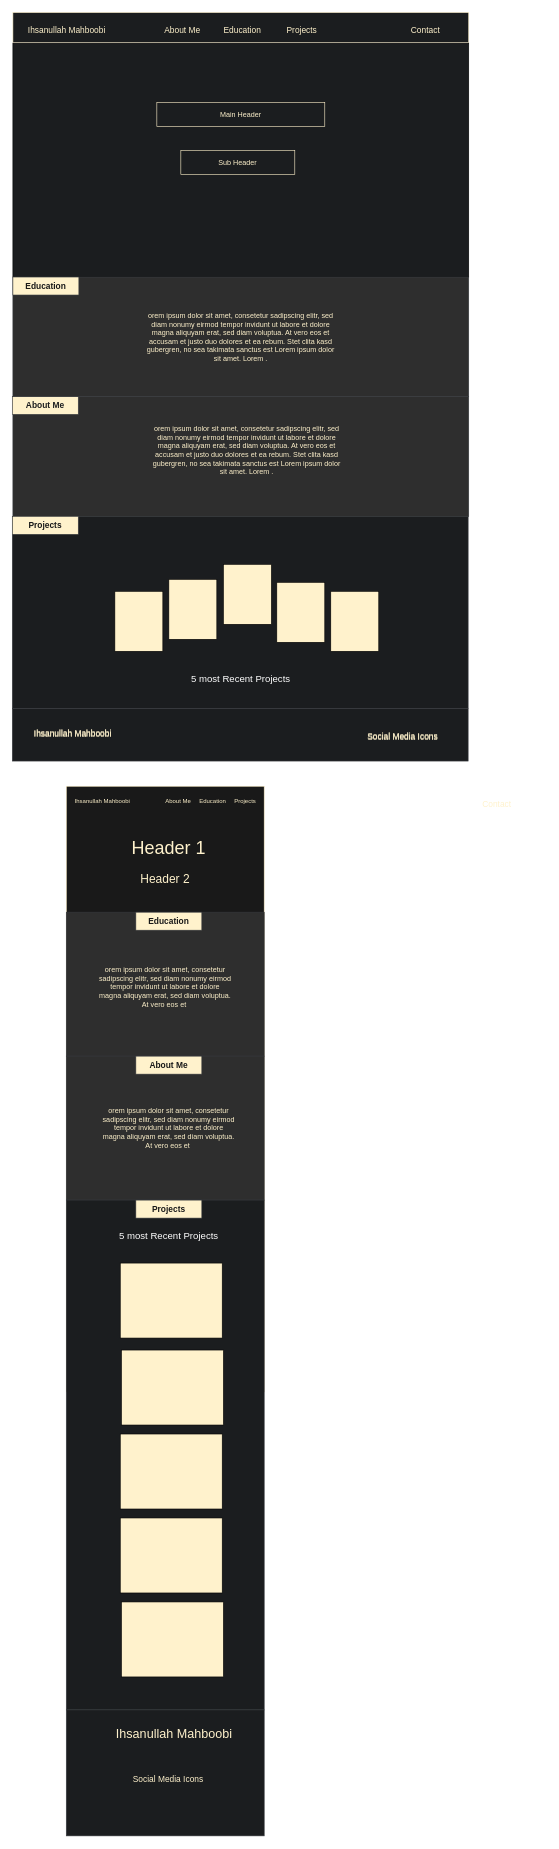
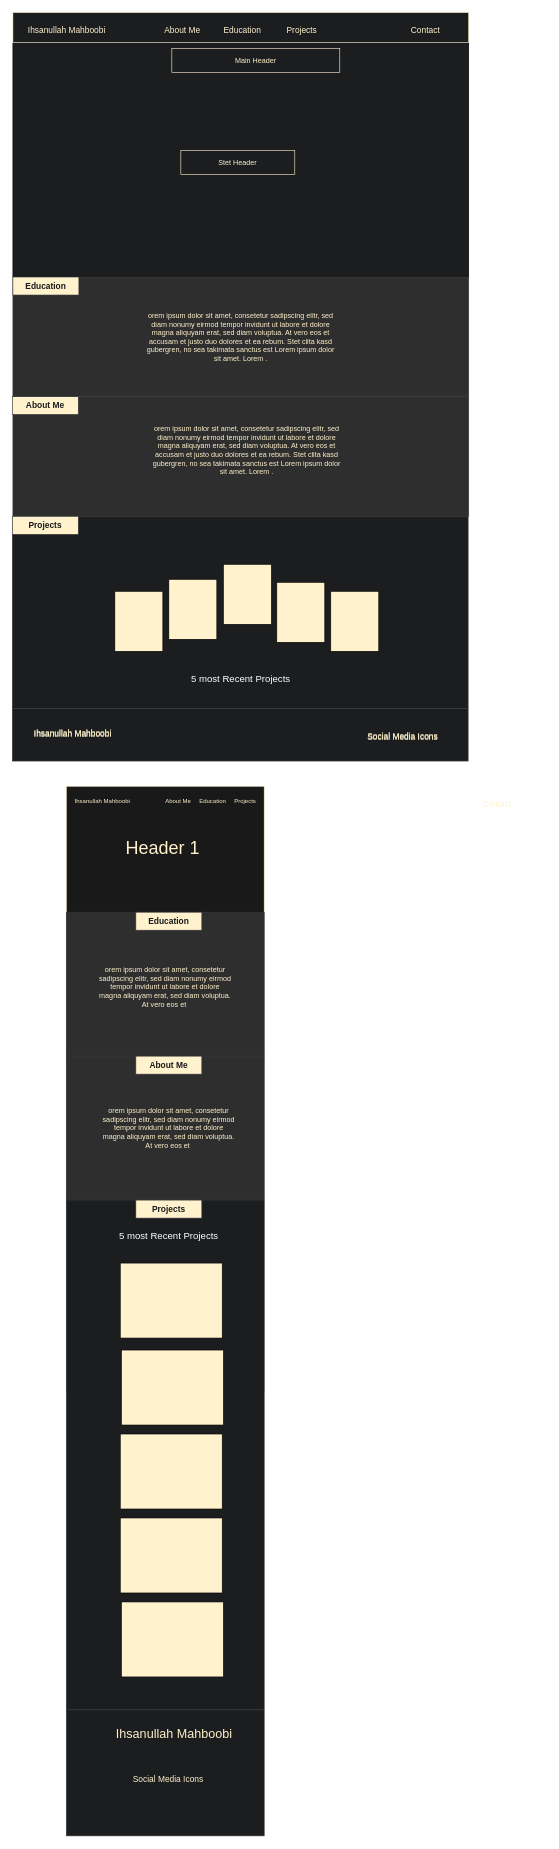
node "Main Header": moved (241, 114) -> (256, 60)
node "Sub Header": label "Sub Header" -> "Stet Header"
node "Header 1": moved (169, 848) -> (163, 848)
node "Header 2": removed
